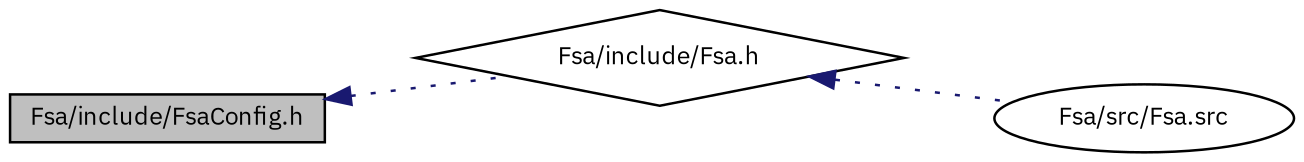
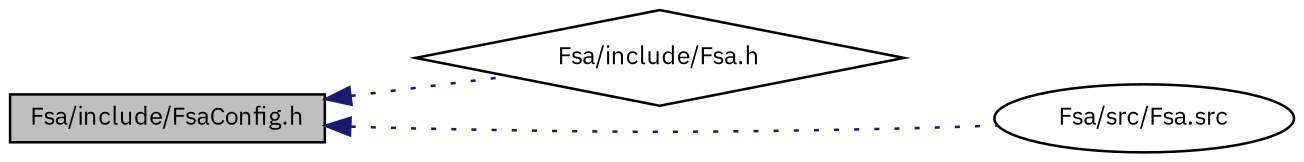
edge "Fsa/src/Fsa.src" -> "Fsa/include/Fsa.h": now "Fsa/src/Fsa.src" -> "Fsa/include/FsaConfig.h"
